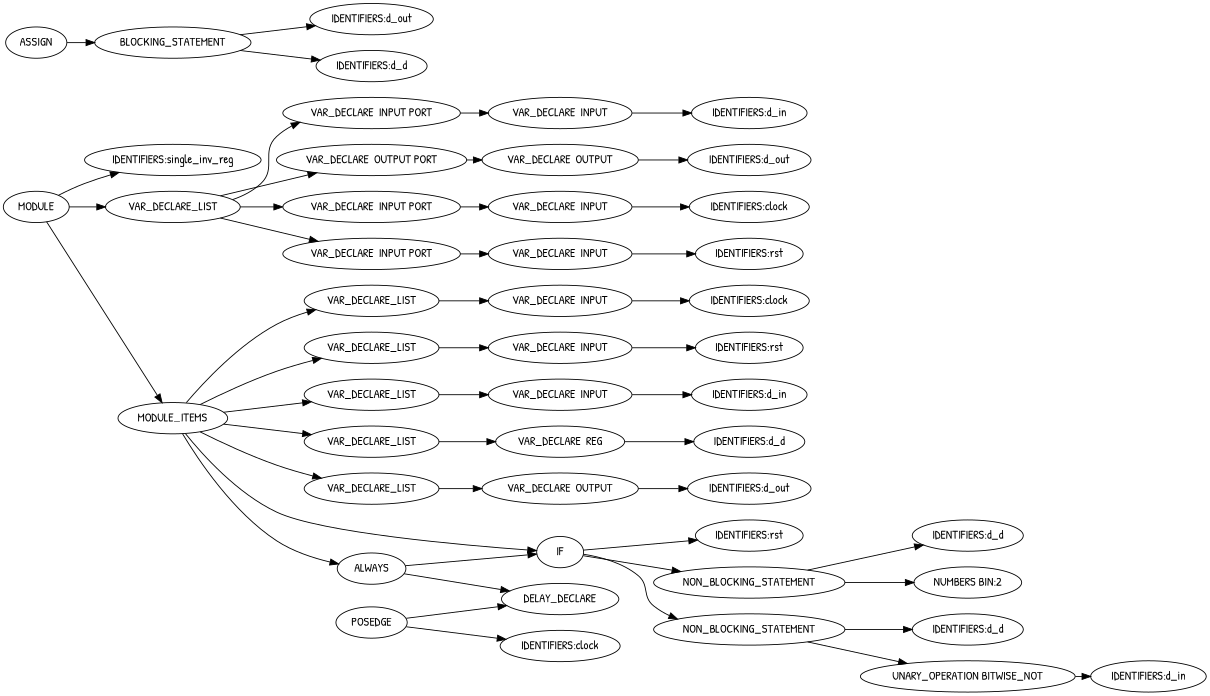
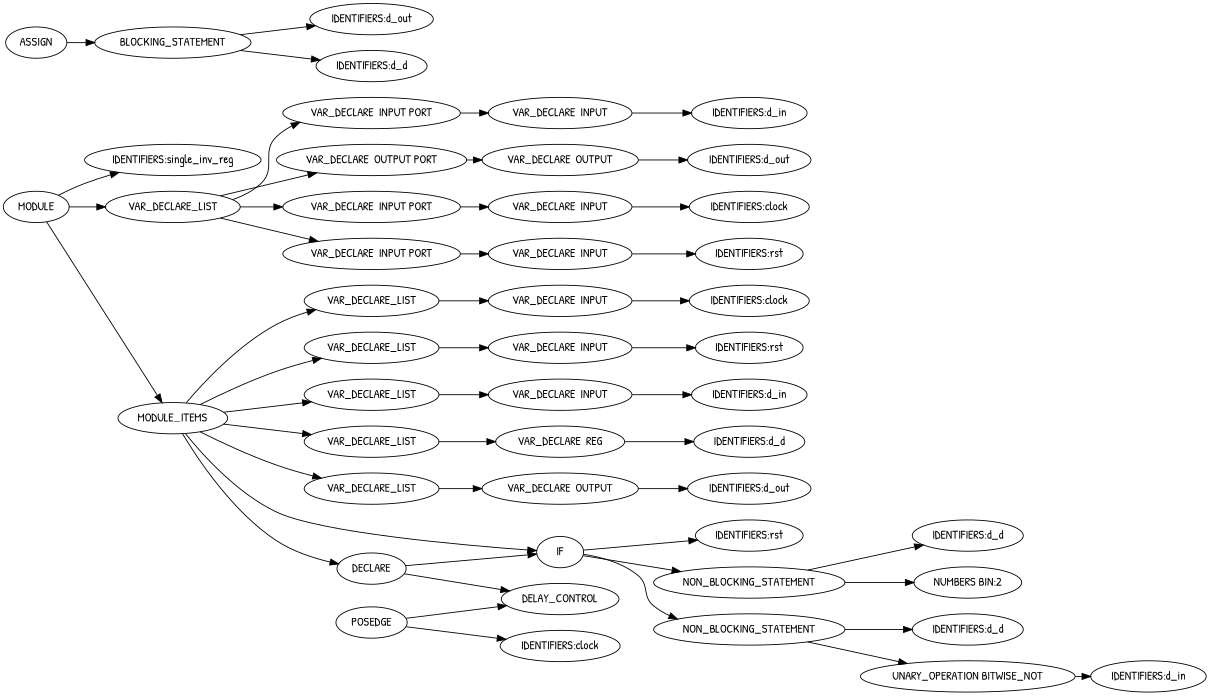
node "ALWAYS": label "ALWAYS" -> "DECLARE"
node "DELAY_DECLARE": label "DELAY_DECLARE" -> "DELAY_CONTROL"
